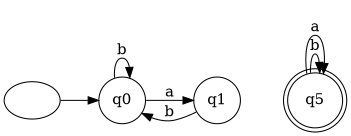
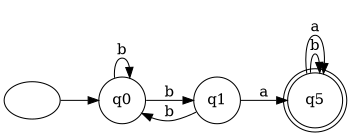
edge "q0" -> "q1": label "a" -> "b"
edge "q1" -> "q5": added, label "a"
